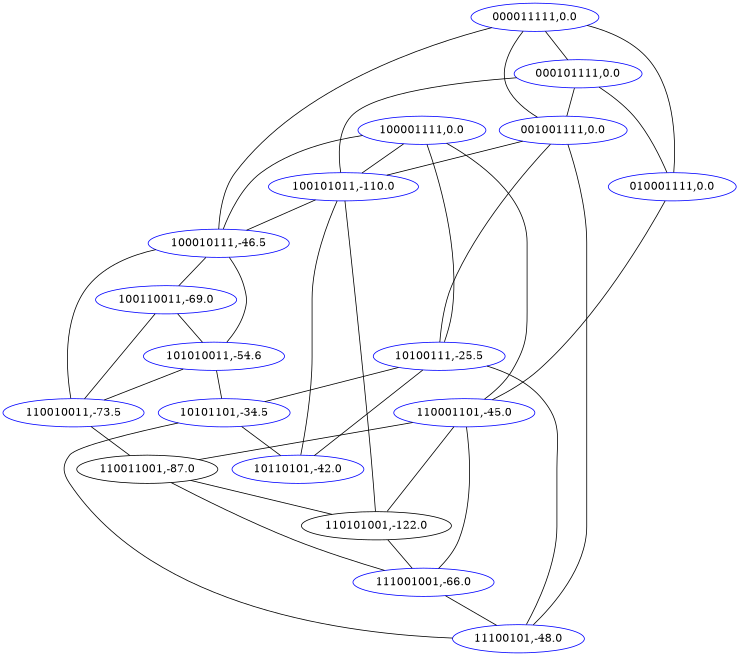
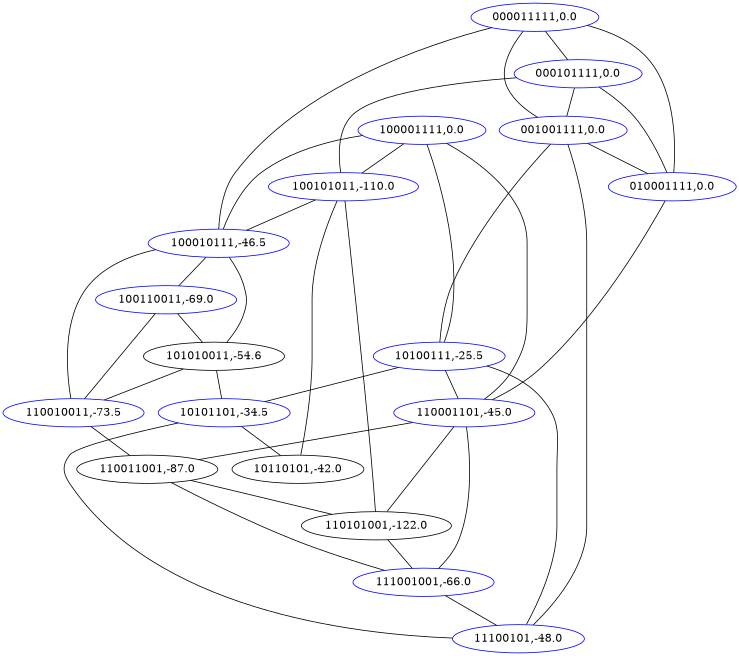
edge "001001111,0.0" -- "100101011,-110.0": now "001001111,0.0" -- "010001111,0.0"
node "101010011,-54.6": color blue -> black
edge "10100111,-25.5" -- "10110101,-42.0": now "10100111,-25.5" -- "110001101,-45.0"
node "10110101,-42.0": color blue -> black
